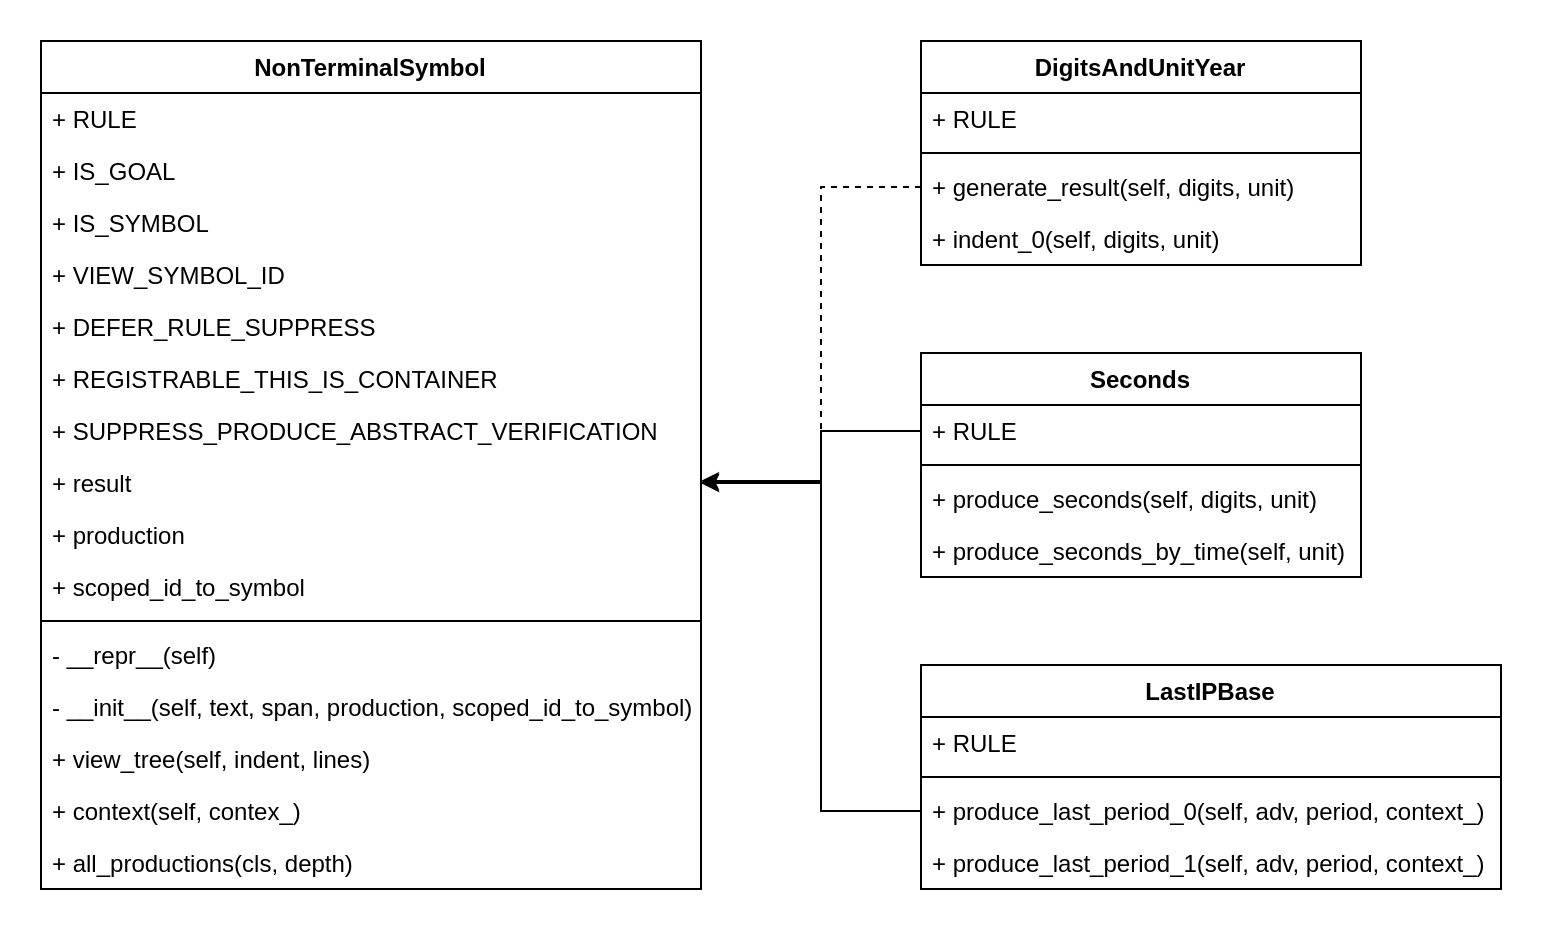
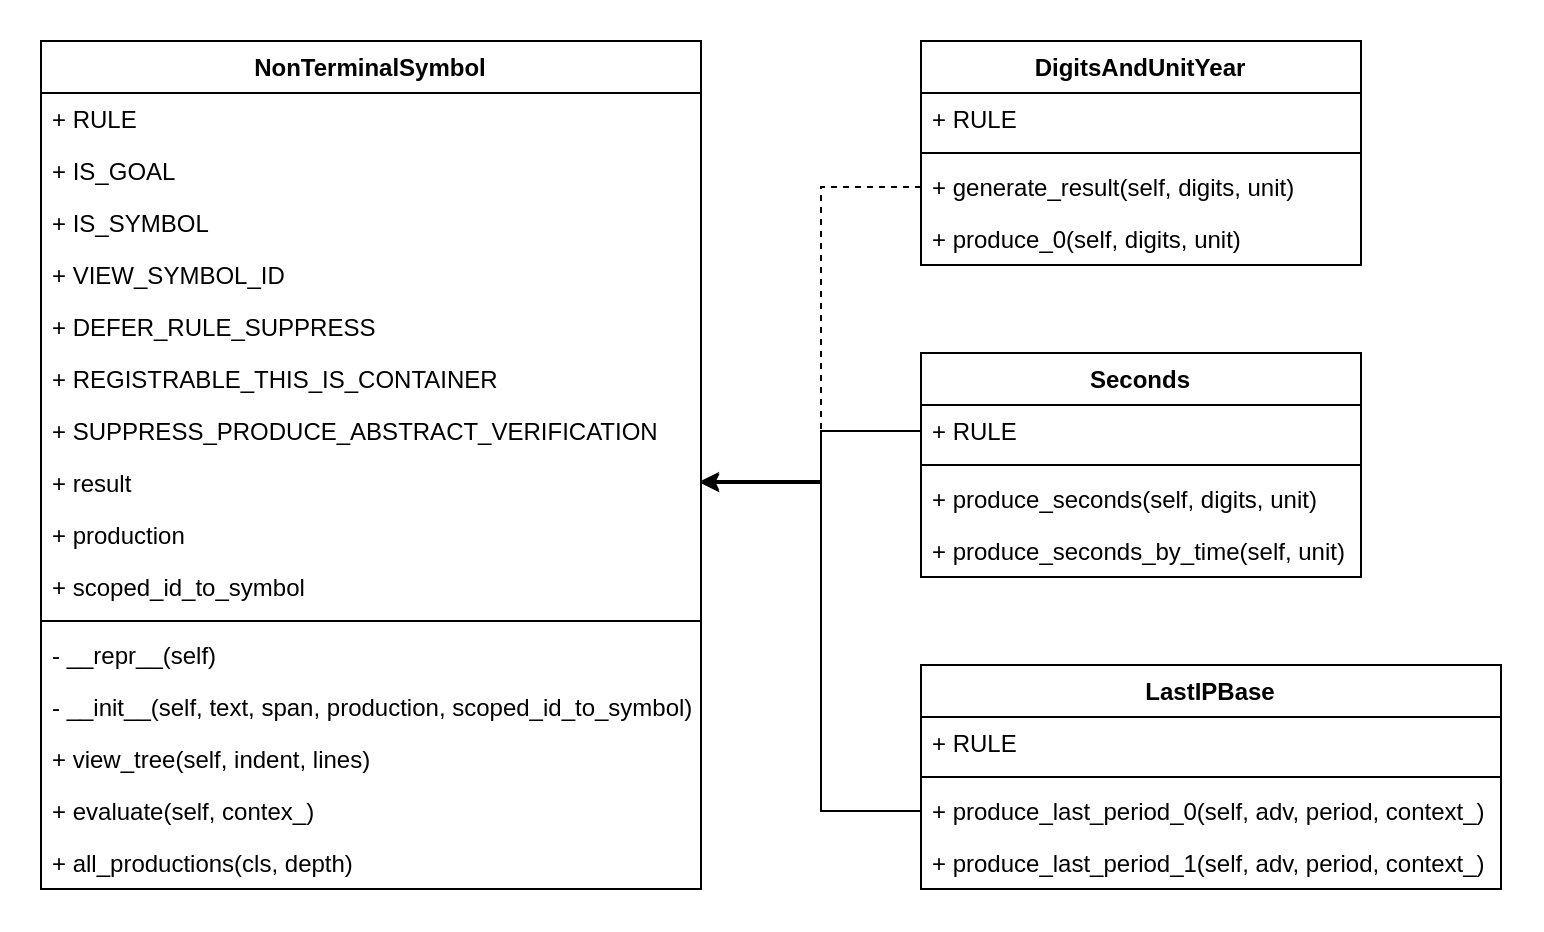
node "+ indent_0(self, digits, unit)": label "+ indent_0(self, digits, unit)" -> "+ produce_0(self, digits, unit)"
node "+ context(self, contex_)": label "+ context(self, contex_)" -> "+ evaluate(self, contex_)"
